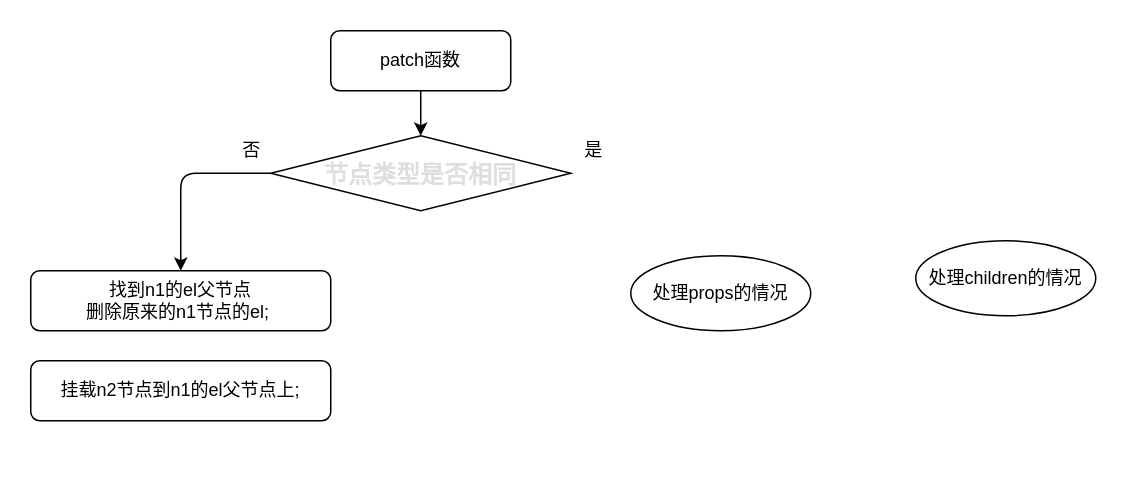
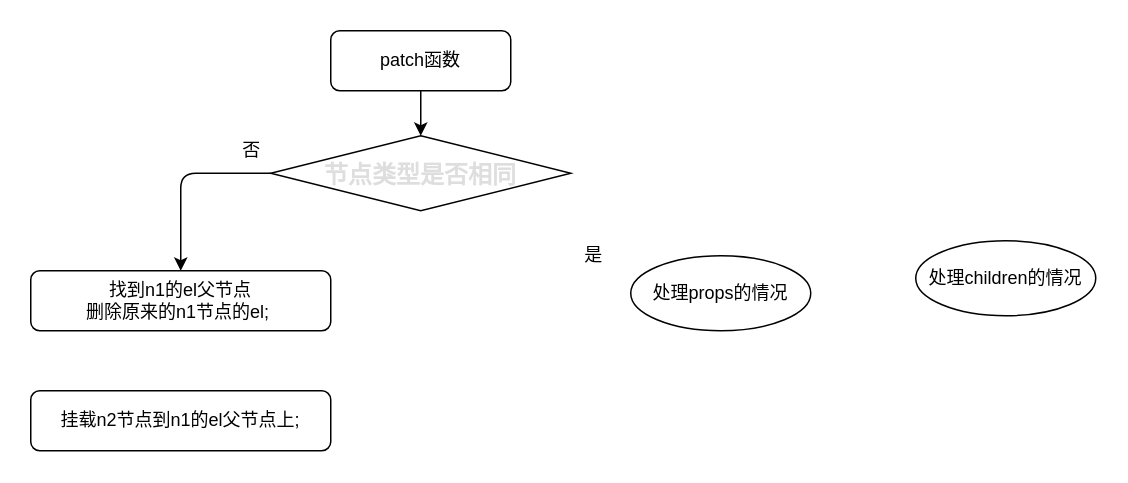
node "是": moved (593, 151) -> (593, 256)
node "挂载n2节点到n1的el父节点上;": moved (181, 391) -> (181, 421)
